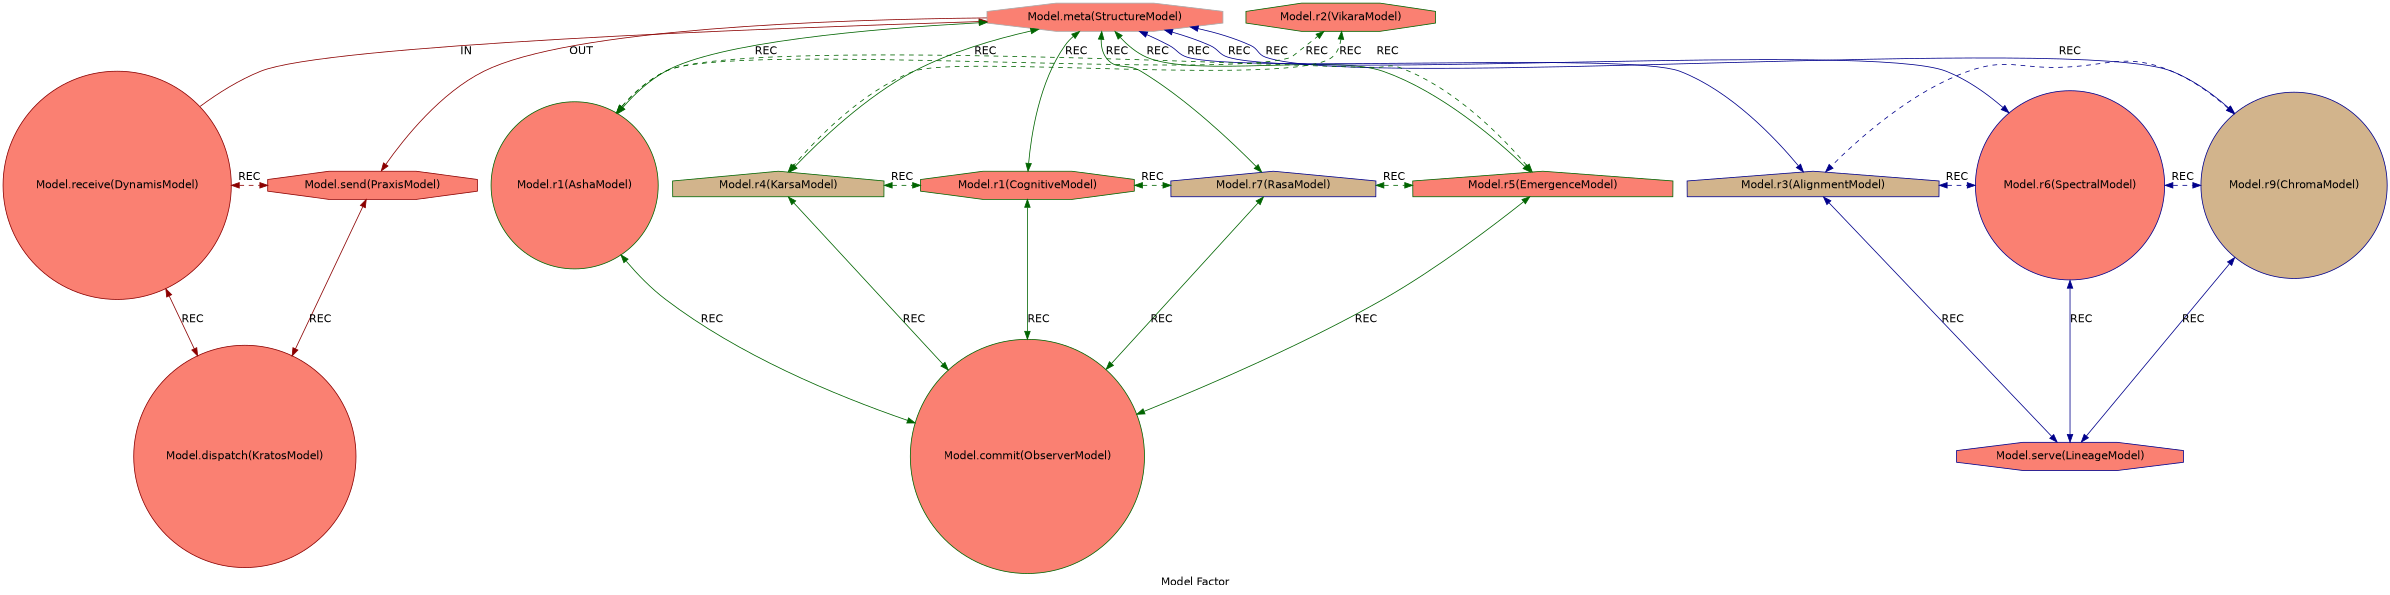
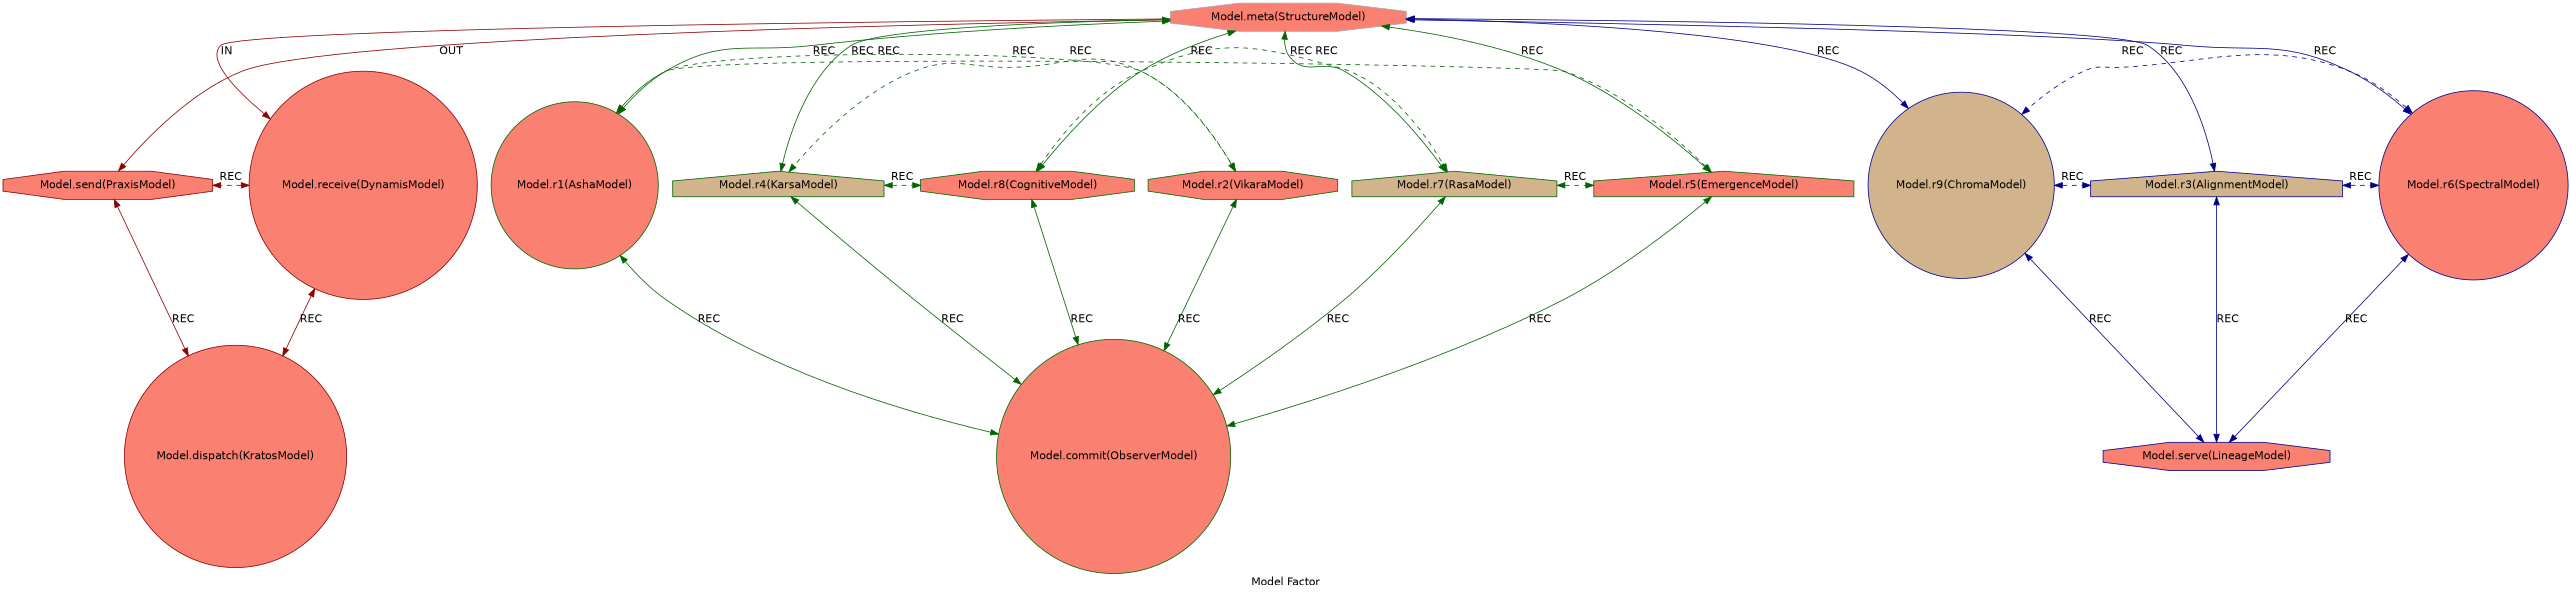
edge "Model.receive(DynamisModel)" -> "Model.meta(StructureModel)": reversed
node "Model.r1(CognitiveModel)": label "Model.r1(CognitiveModel)" -> "Model.r8(CognitiveModel)"
node "Model.r7(RasaModel)": color darkblue -> darkgreen
edge "Model.r2(VikaraModel)" -- "Model.commit(ObserverModel)": added, label "REC"
